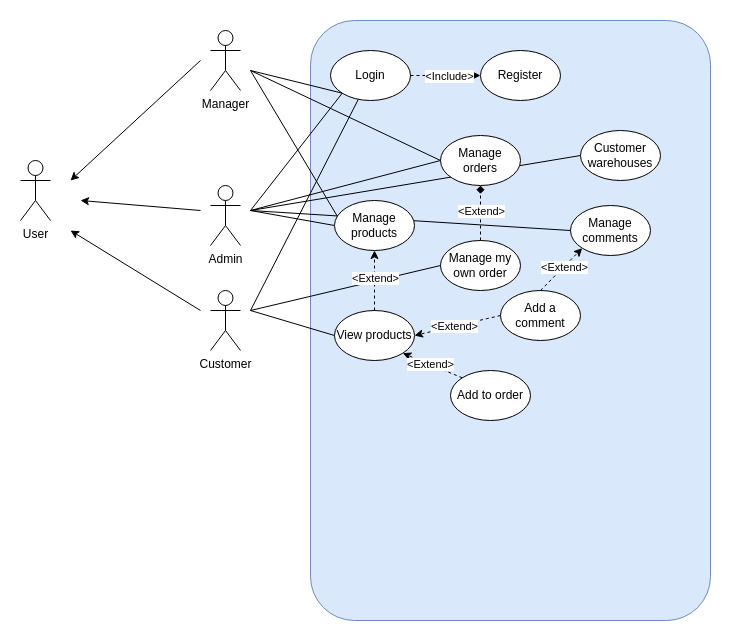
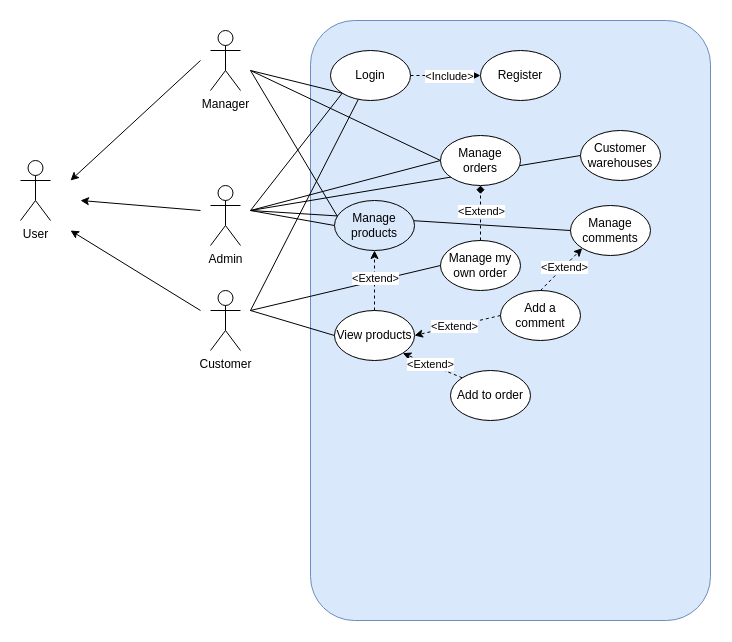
node "Manage products": fillcolor #ffffff -> #dae8fc
